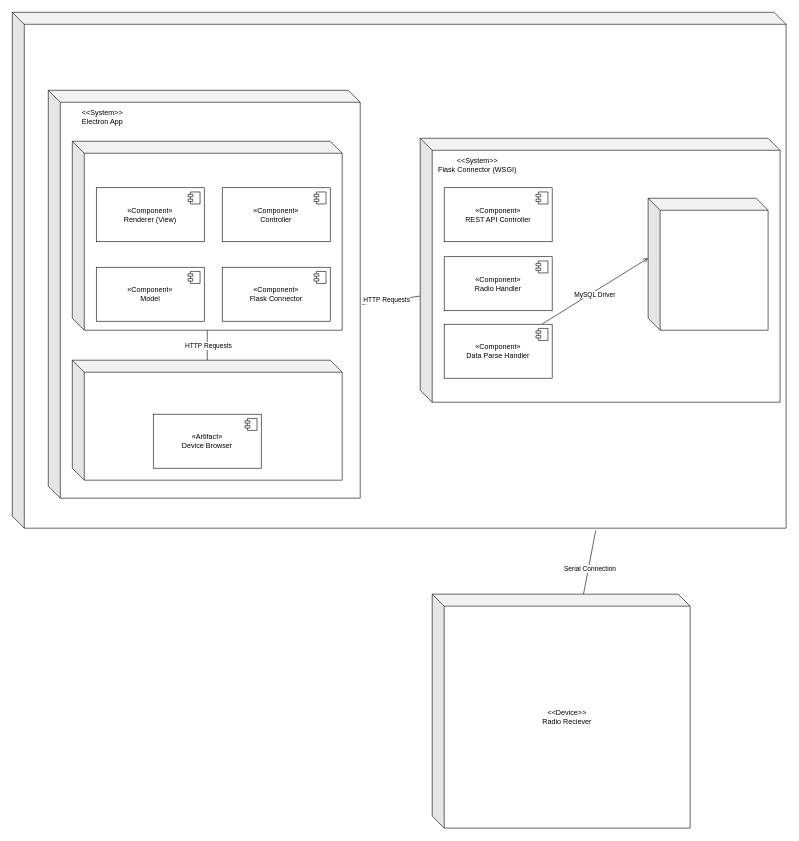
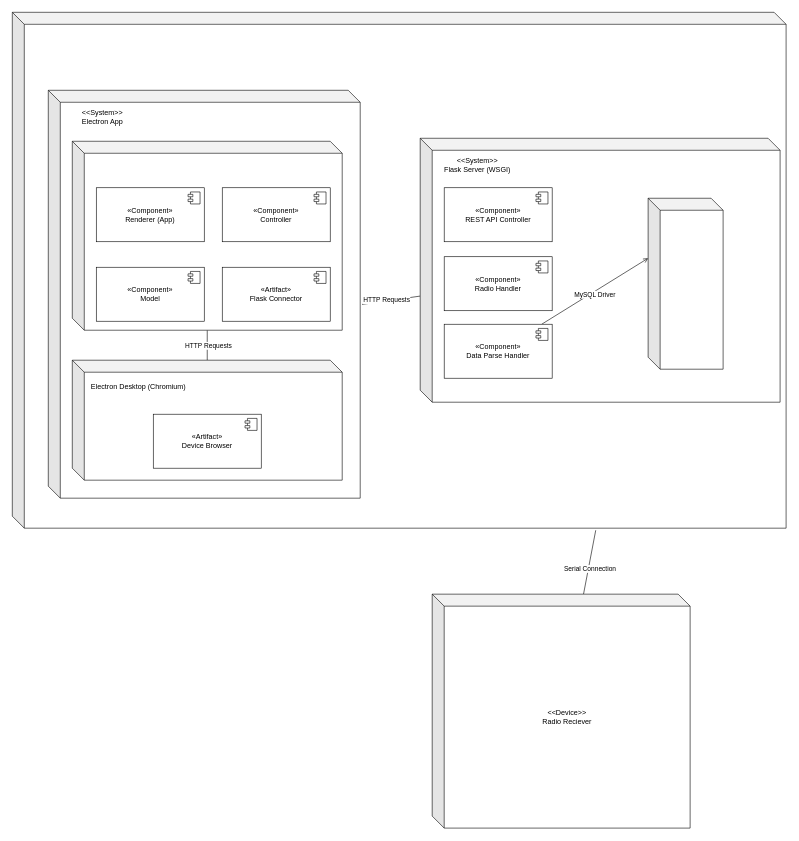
node "<<System>> Flask Connector (WSGI)": label "<<System>> Flask Connector (WSGI)" -> "<<System>> Flask Server (WSGI)"
node "«Component» Renderer (View)": label "«Component» Renderer (View)" -> "«Component» Renderer (App)"
node "<<Databaser>> MySQL Server": size 120x132 -> 75x171
node "«Component» Flask Connector": label "«Component» Flask Connector" -> "«Artifact» Flask Connector"
node "Electron Desktop (Chromium)": added
